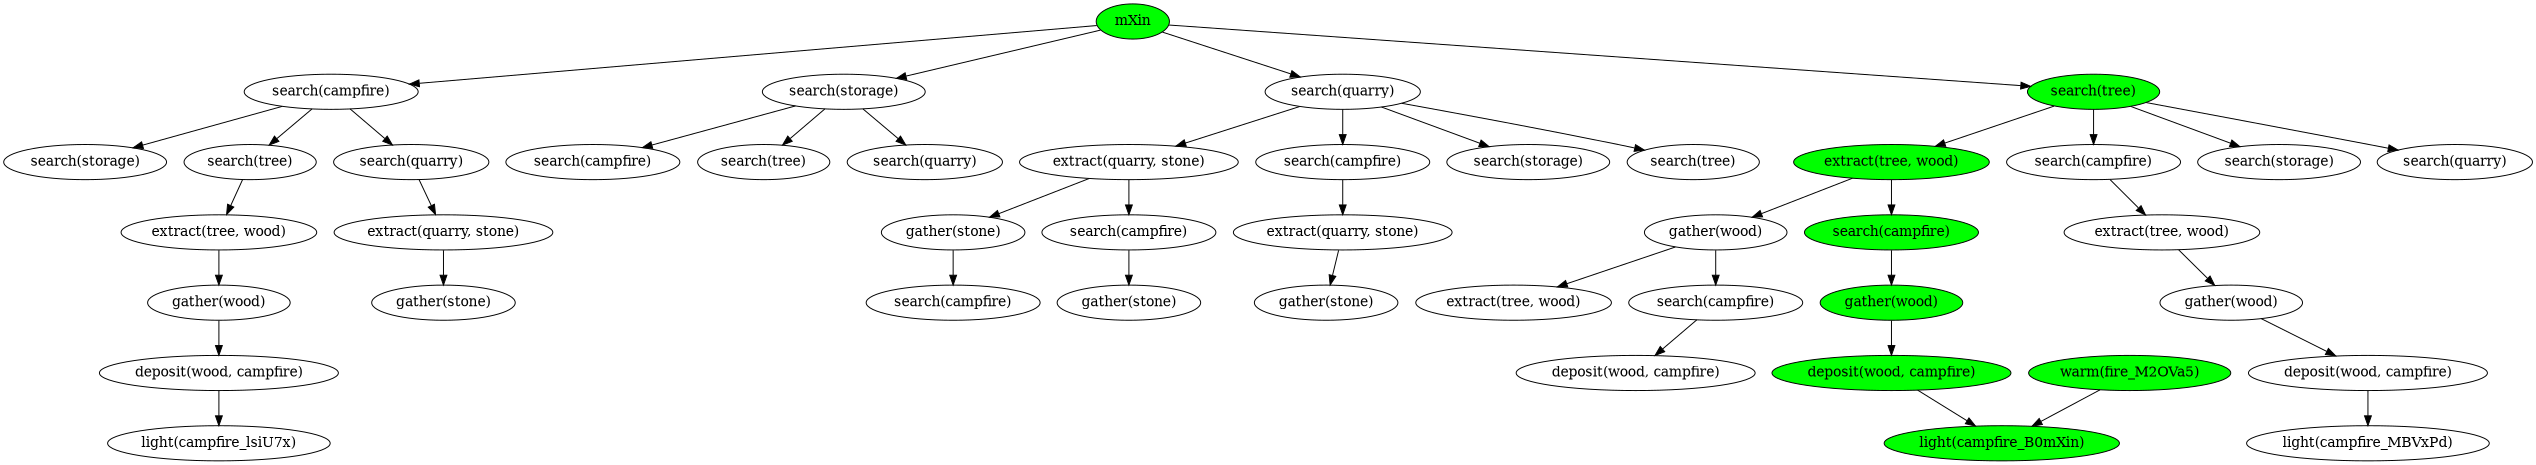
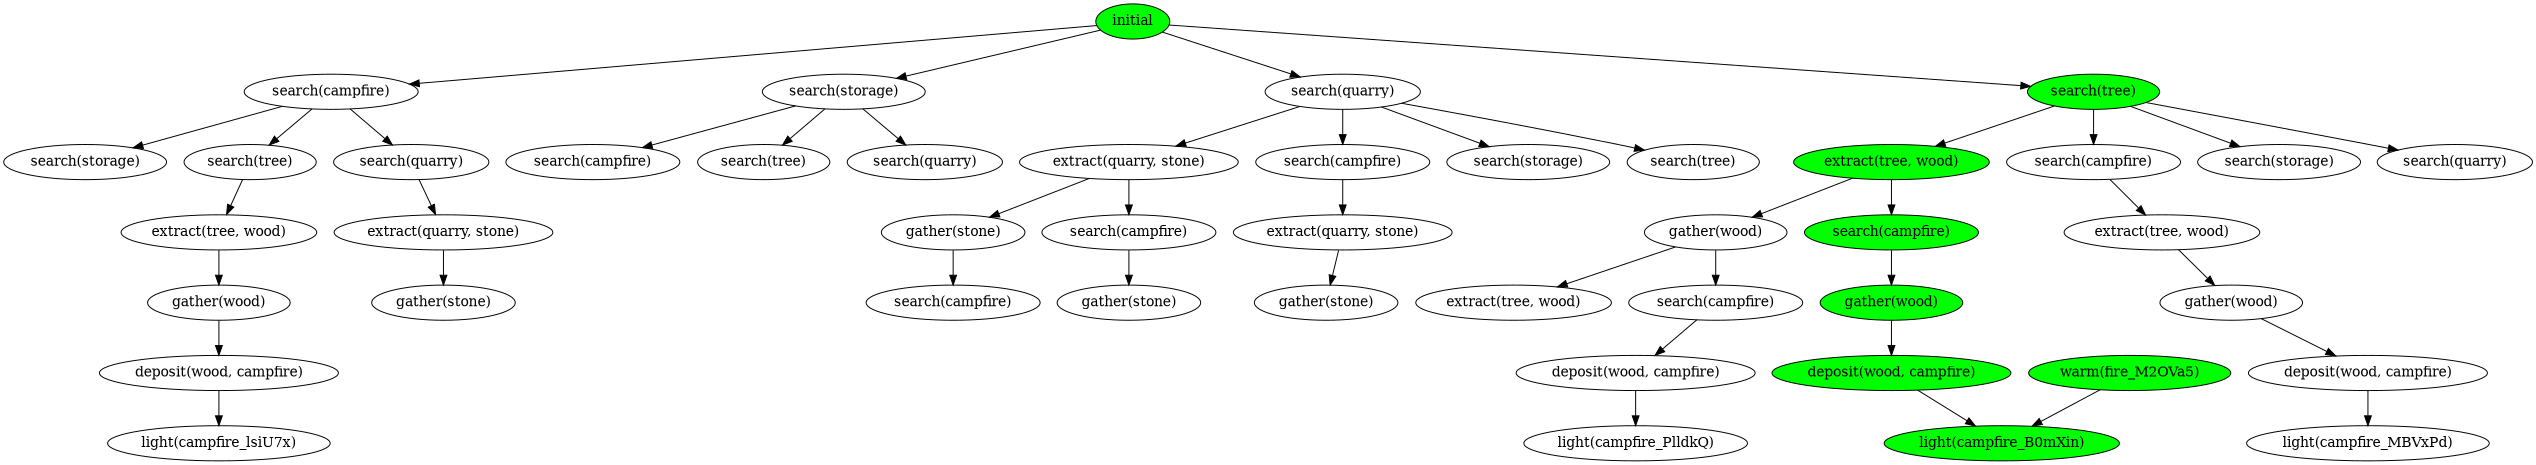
node "mXin": label "mXin" -> "initial"
node "light(campfire_PlldkQ)": added
